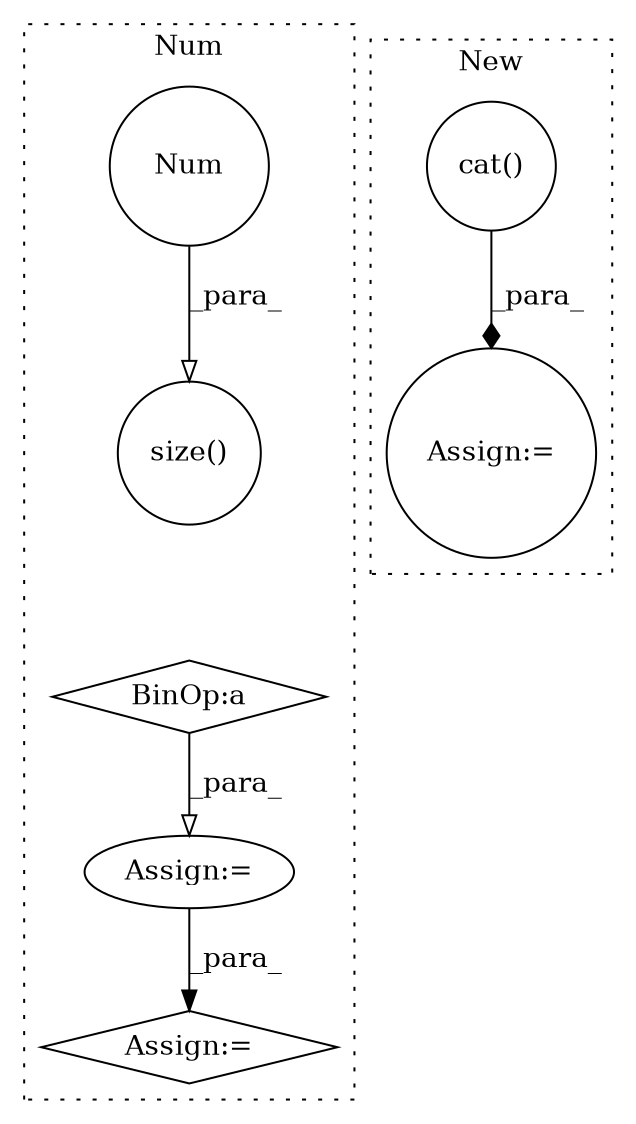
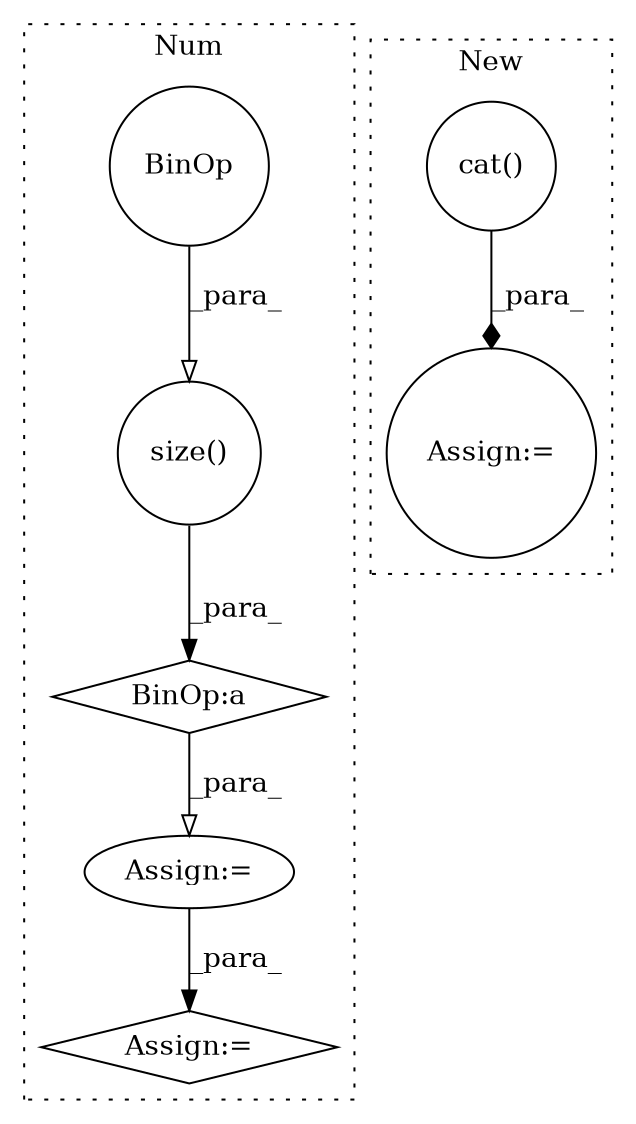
node "Num": label "Num" -> "BinOp"
edge "size()" -> "BinOp:a": added, label "_para_"
